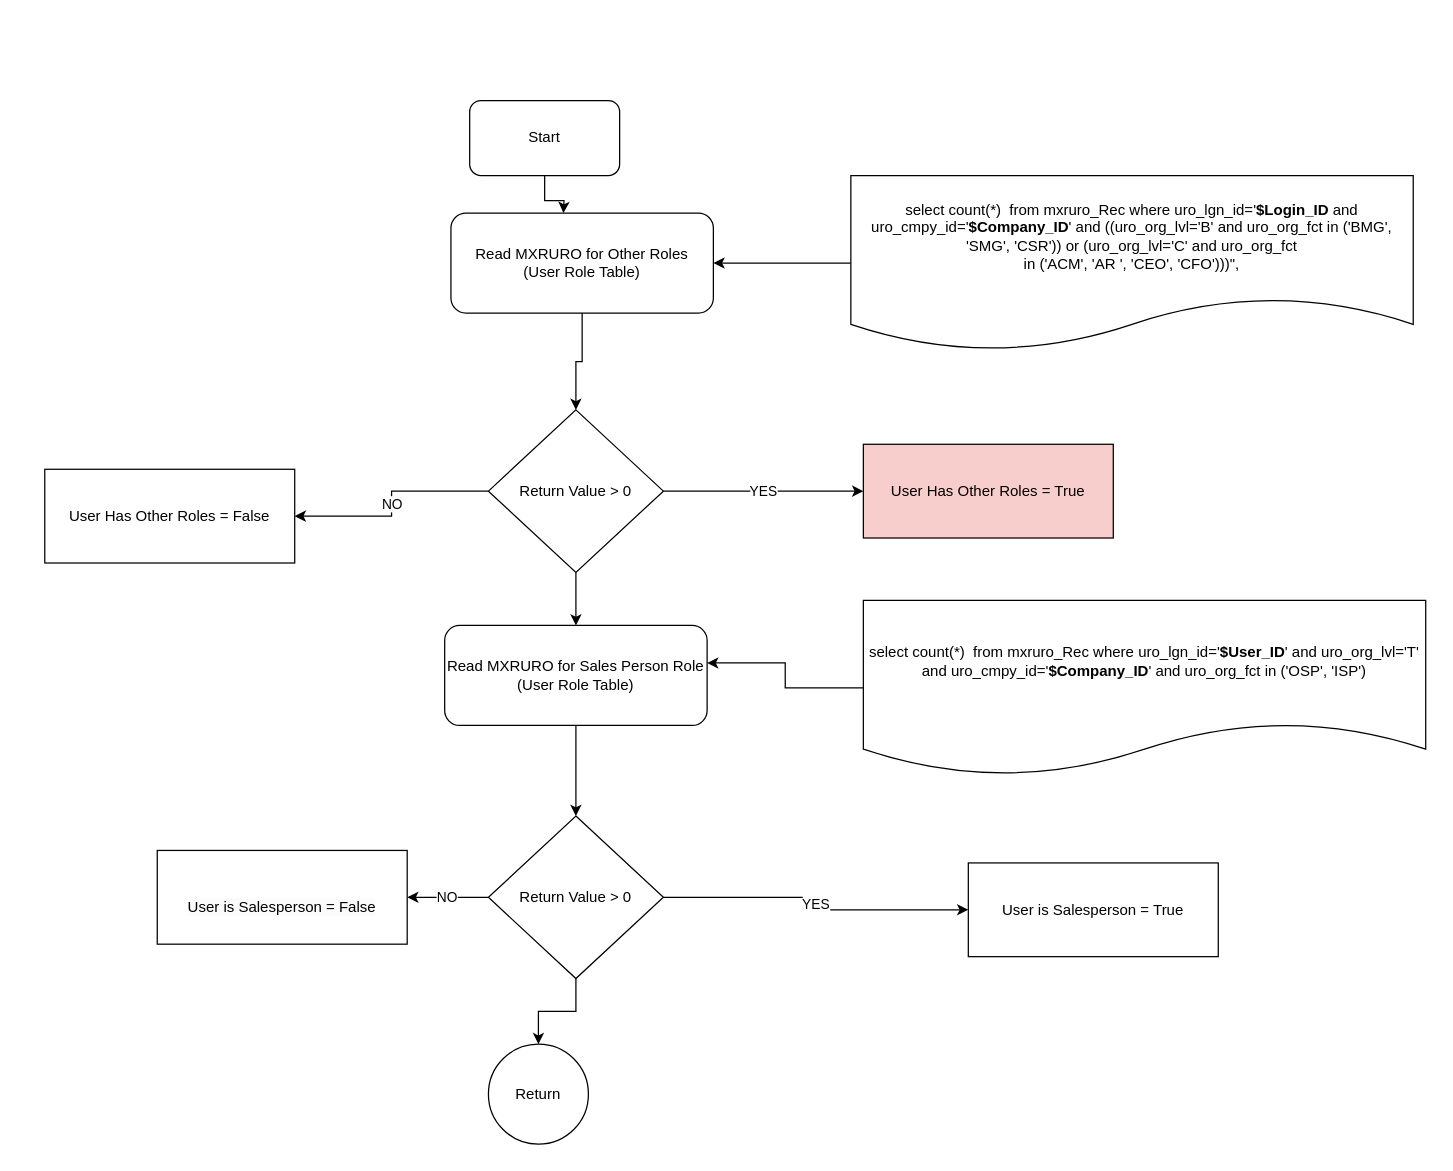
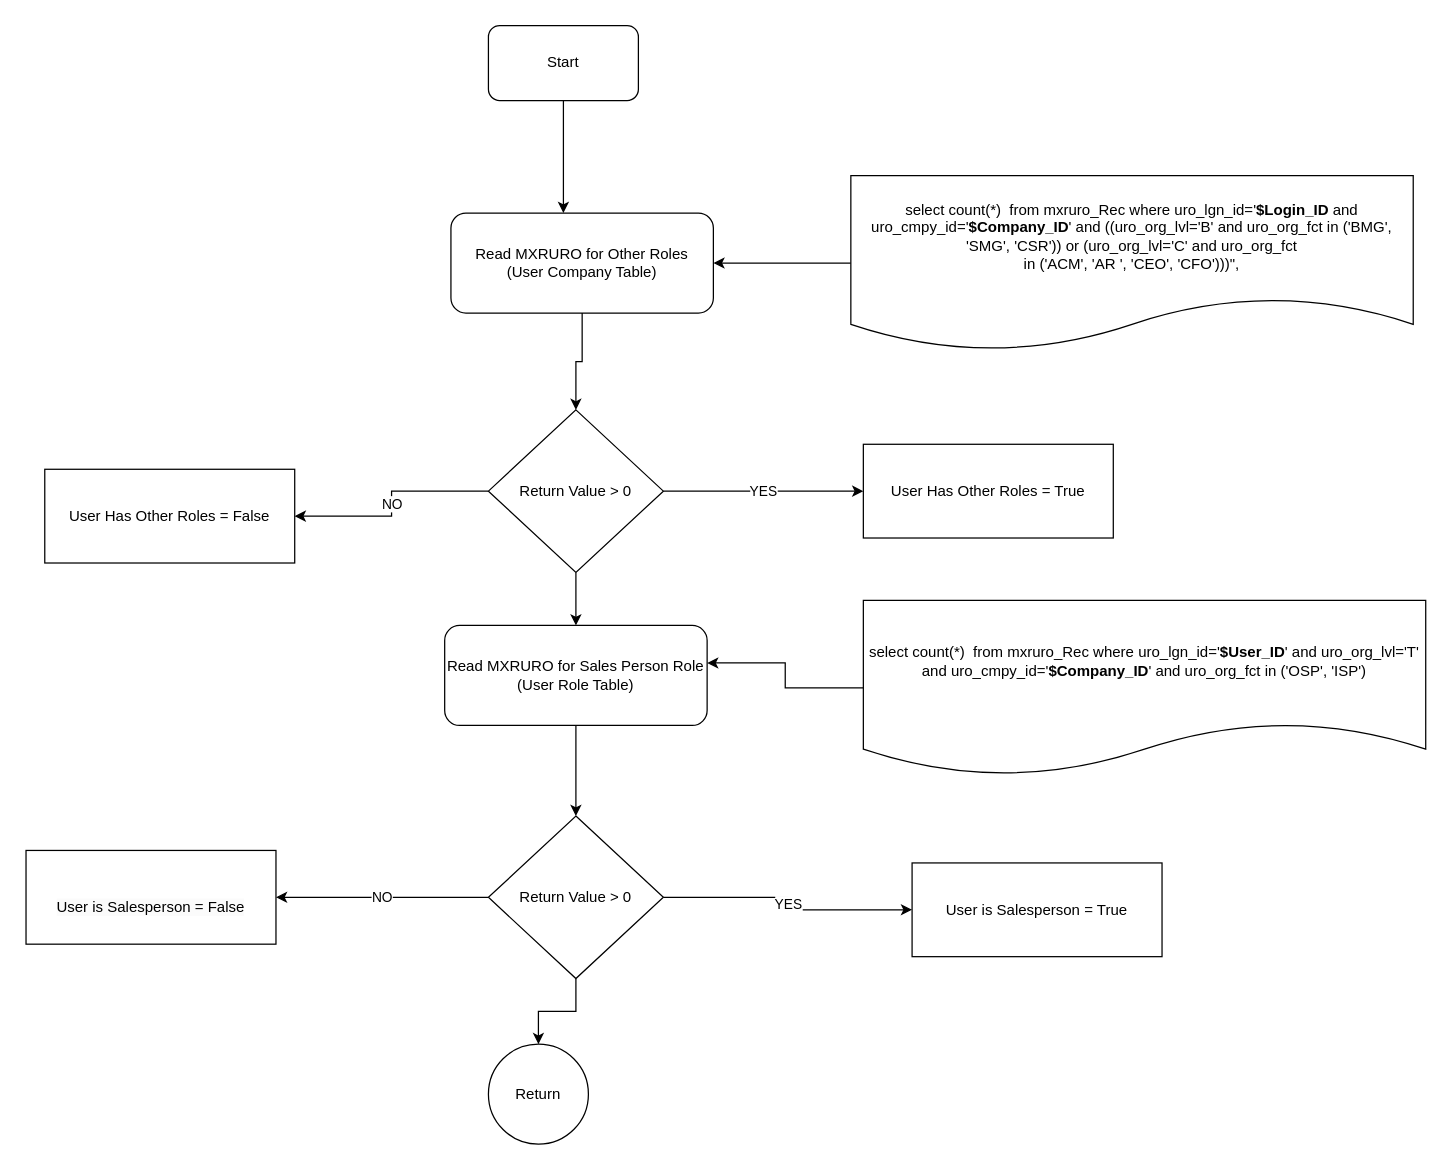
node "Start": moved (544, 138) -> (563, 63)
node "Read MXRURO for Other Roles (User Role Table)": label "Read MXRURO for Other Roles (User Role Table)" -> "Read MXRURO for Other Roles (User Company Table)"
node "User Has Other Roles = True": fillcolor #f8cecc -> #ffffff
node "User is Salesperson = False": moved (282, 898) -> (151, 898)
node "User is Salesperson = True": moved (1093, 910) -> (1037, 910)
